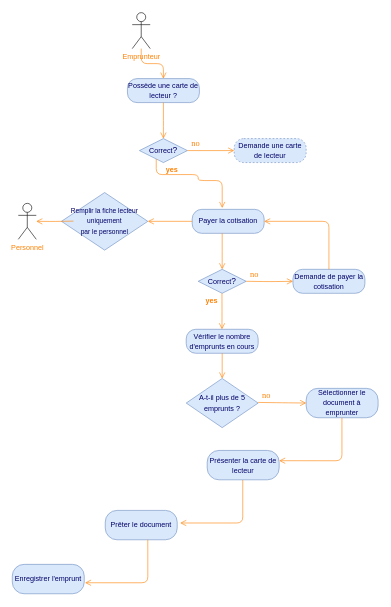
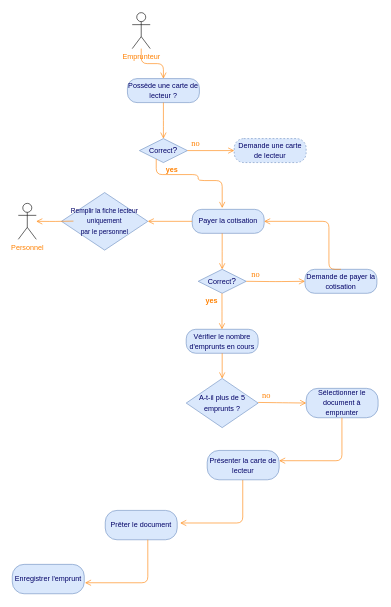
node "Demande de payer la cotisation": moved (329, 281) -> (341, 281)
